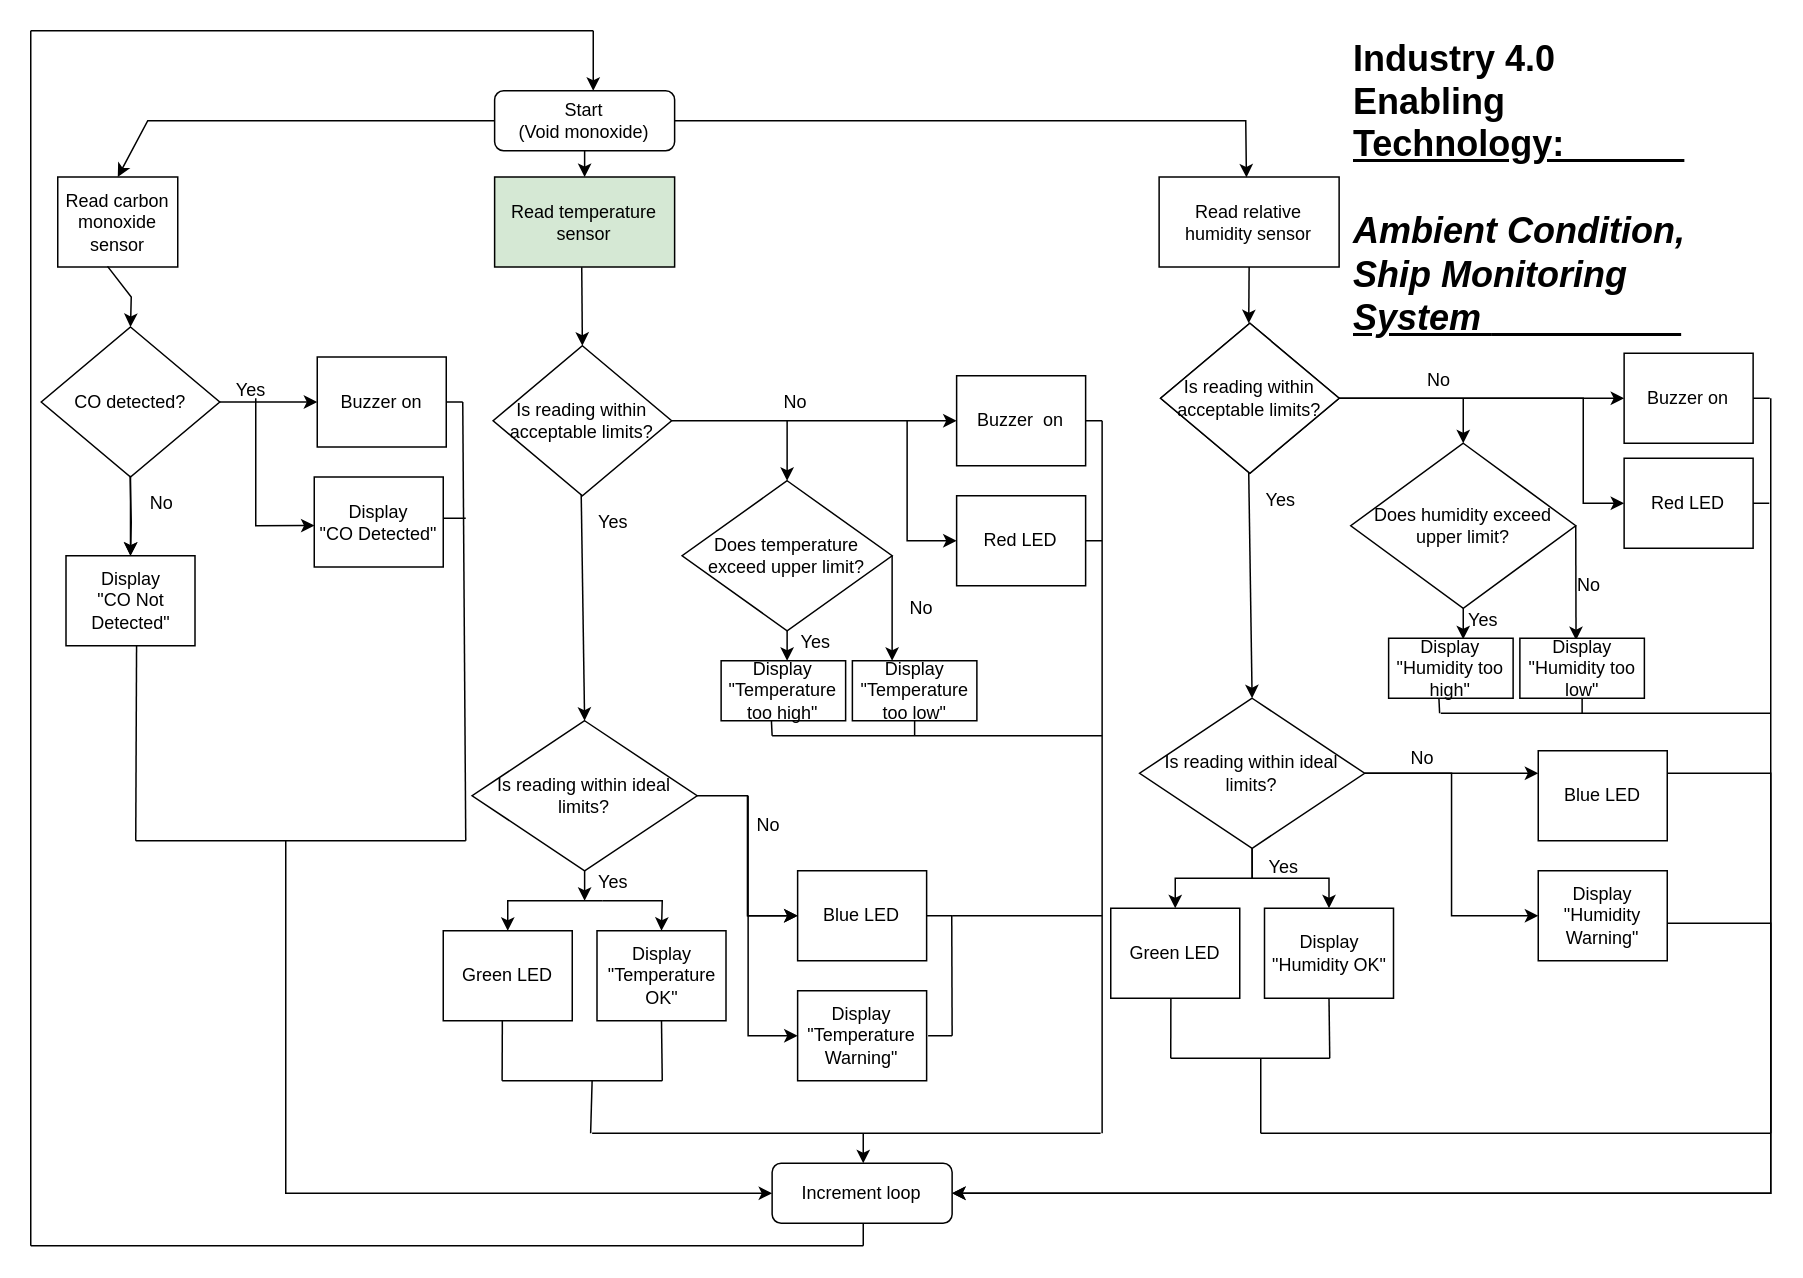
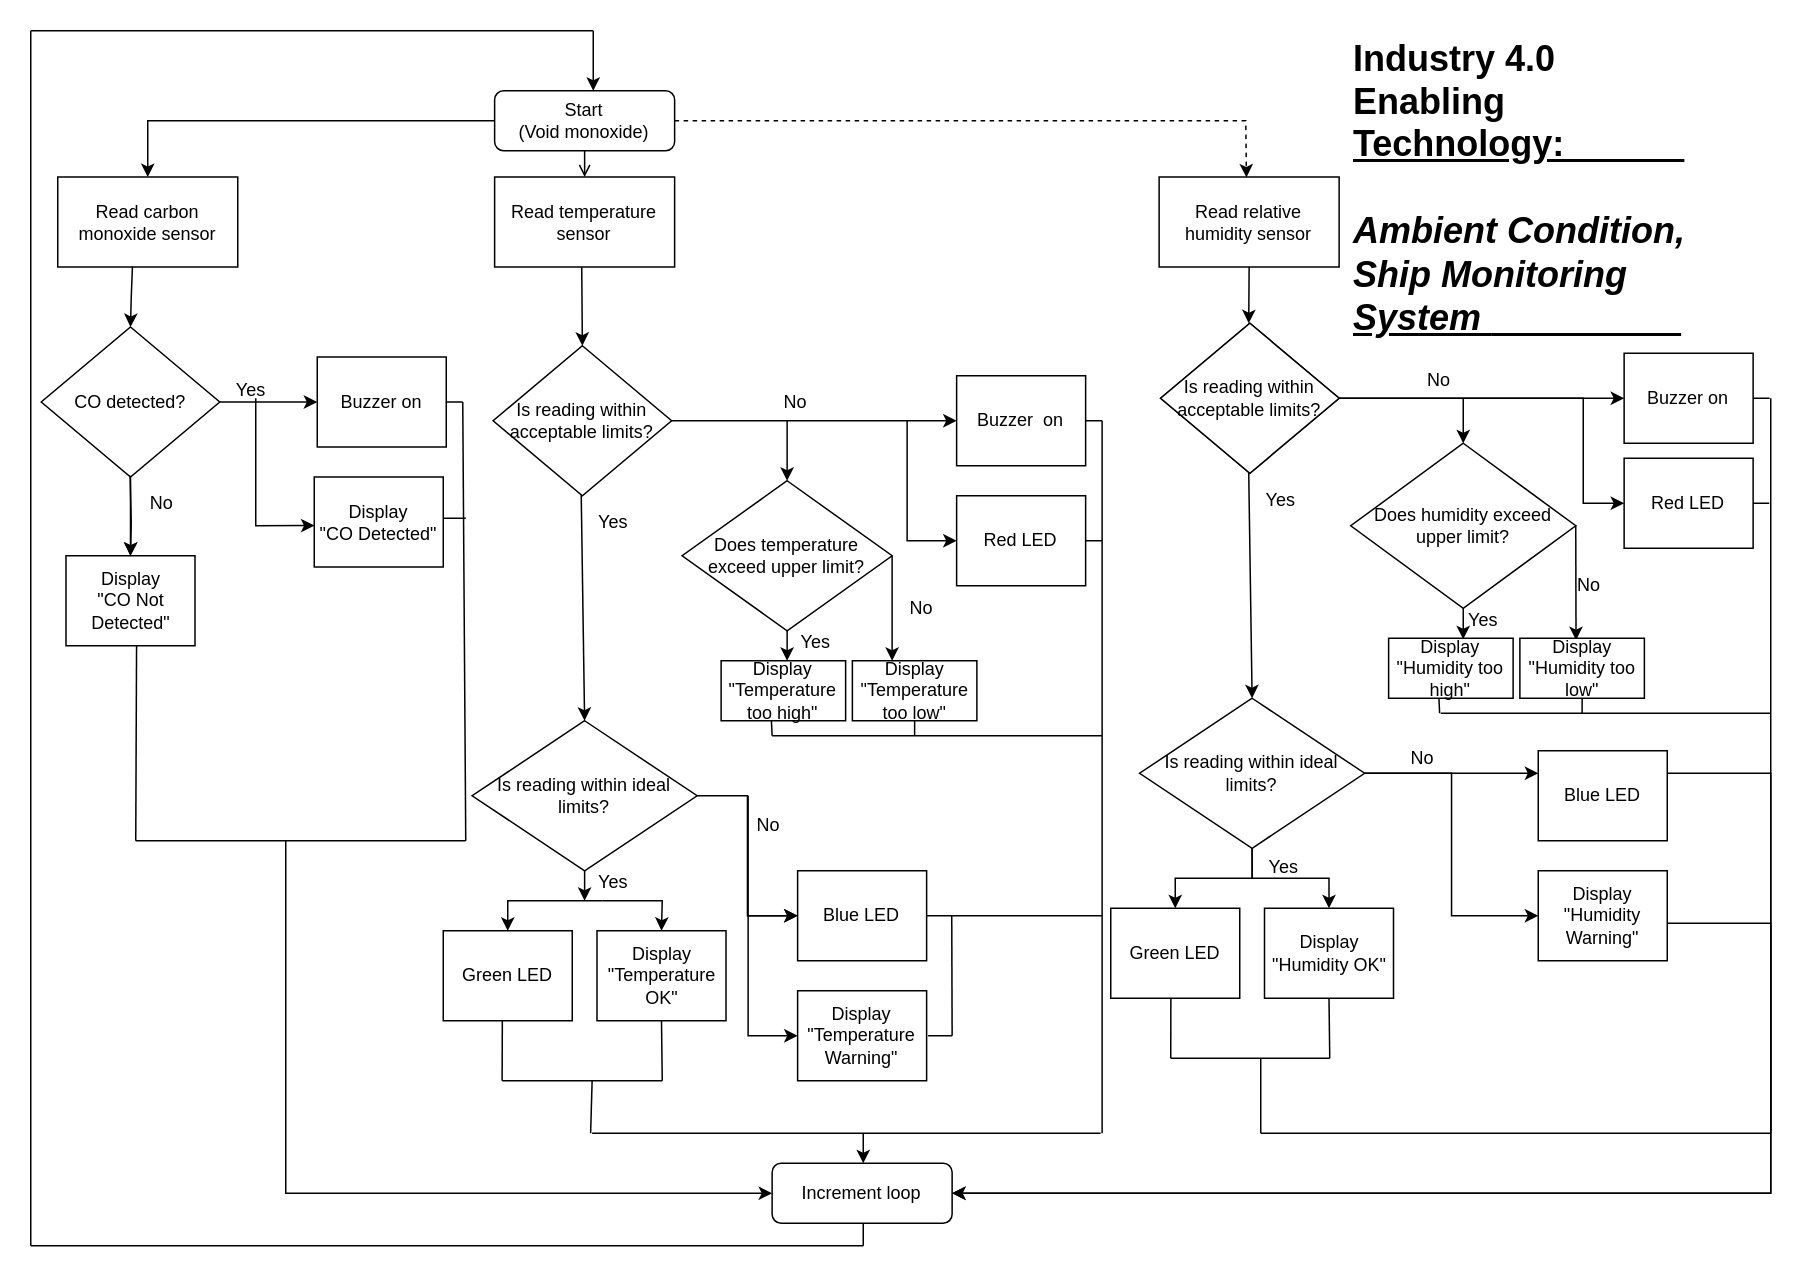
edge "Start (Void monoxide)" -> "Read relative humidity sensor": style solid -> dashed
edge "Start (Void monoxide)" -> "Read temperature sensor": arrowhead classic -> open
node "Read carbon monoxide sensor": size 120x90 -> 180x90
node "Read temperature sensor": fillcolor #d5e8d4 -> #ffffff
